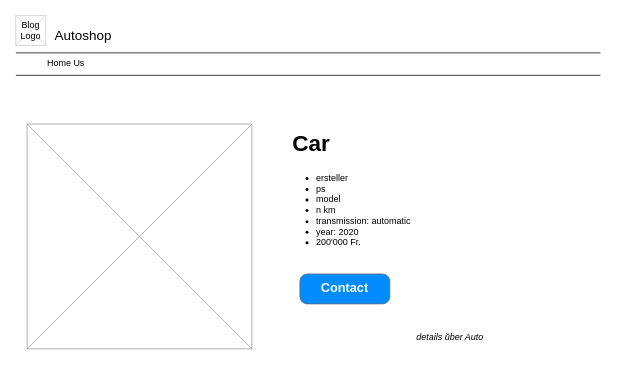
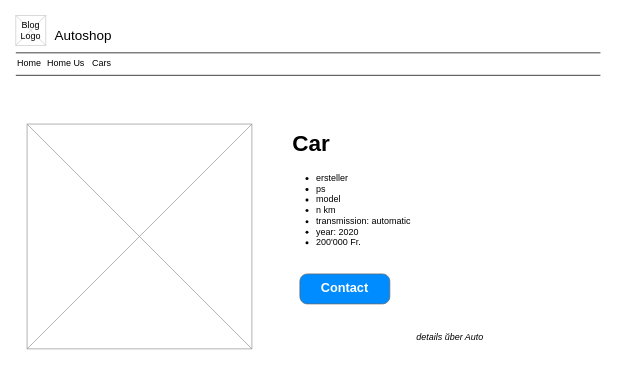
node "Home": added
node "Cars": added
